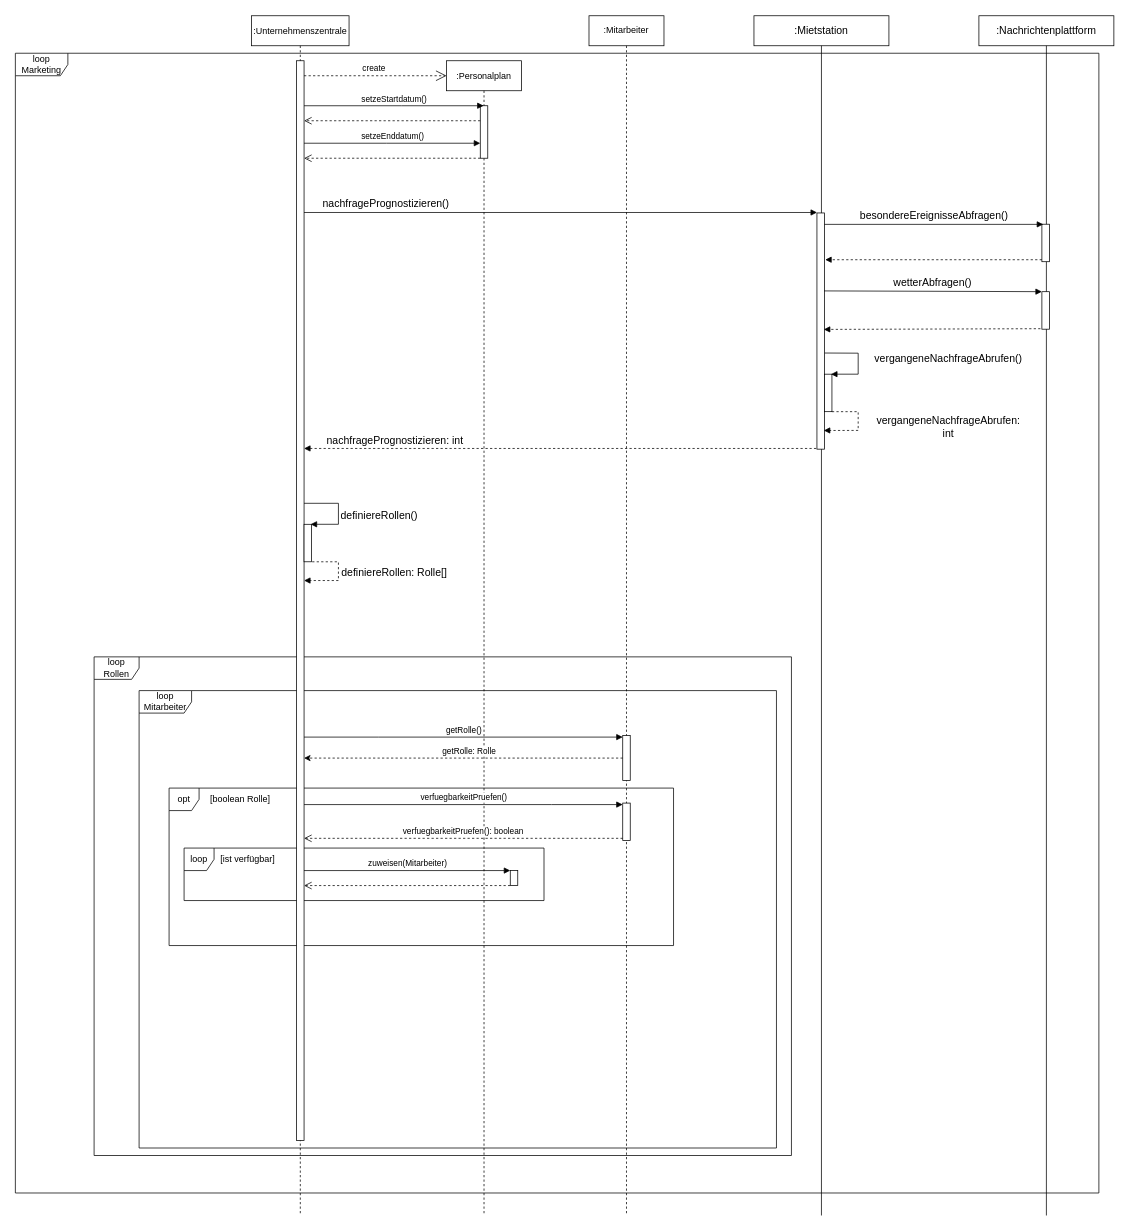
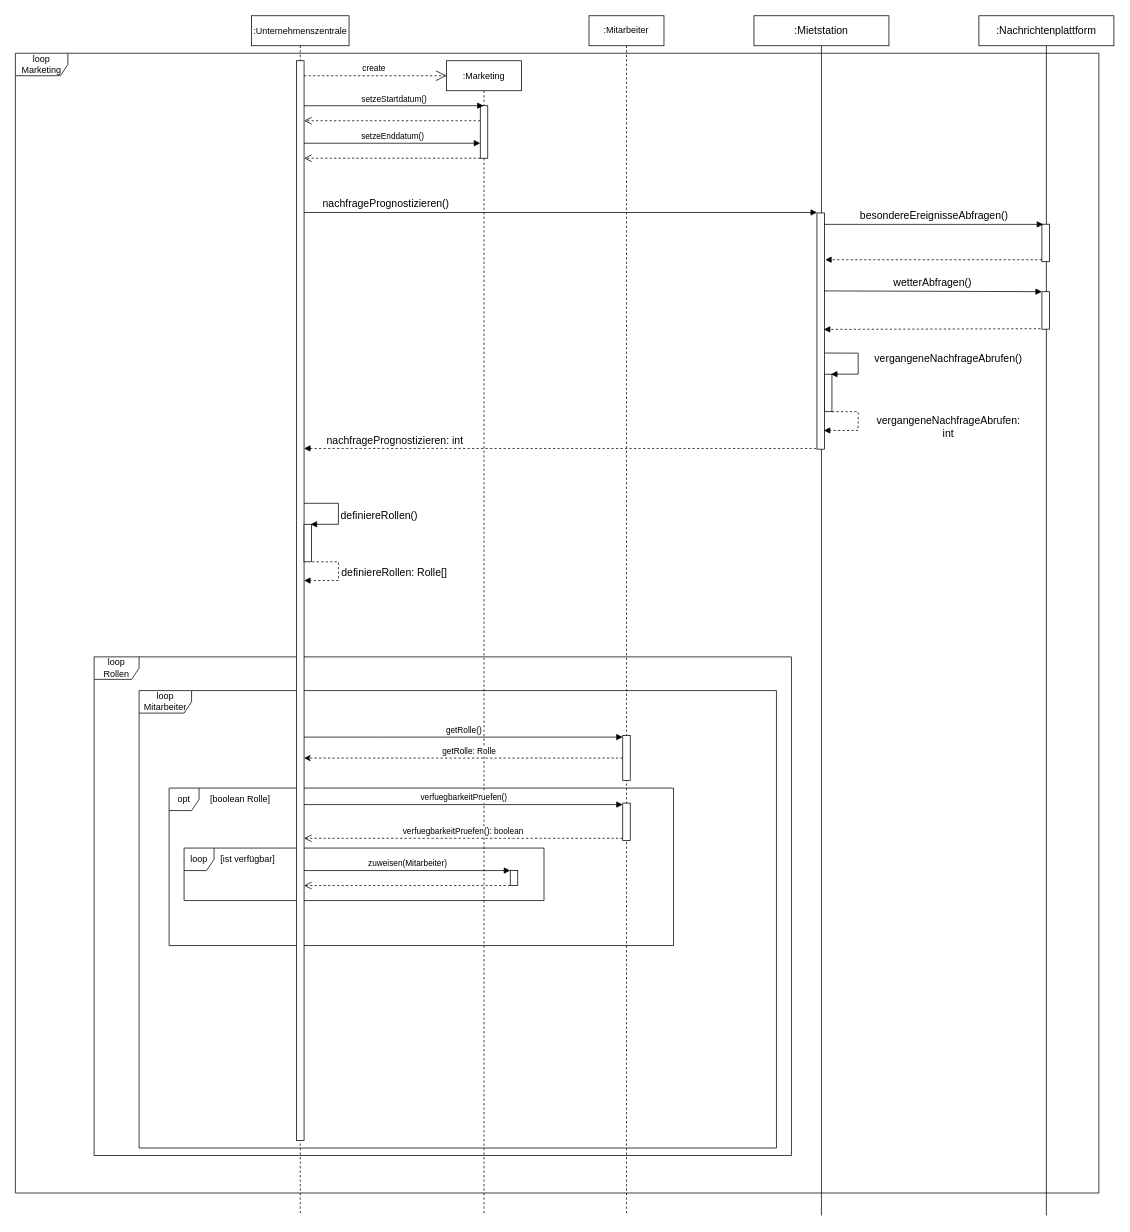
node ":Personalplan": label ":Personalplan" -> ":Marketing"
